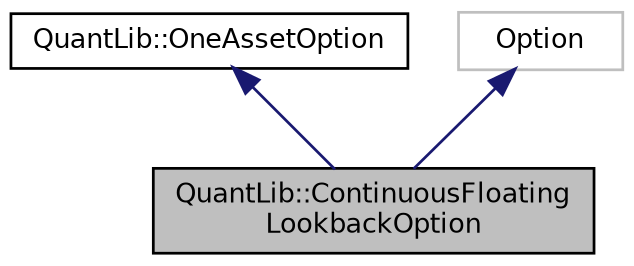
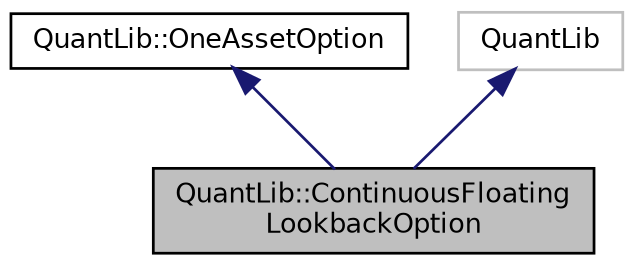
node "Option": label "Option" -> "QuantLib"
